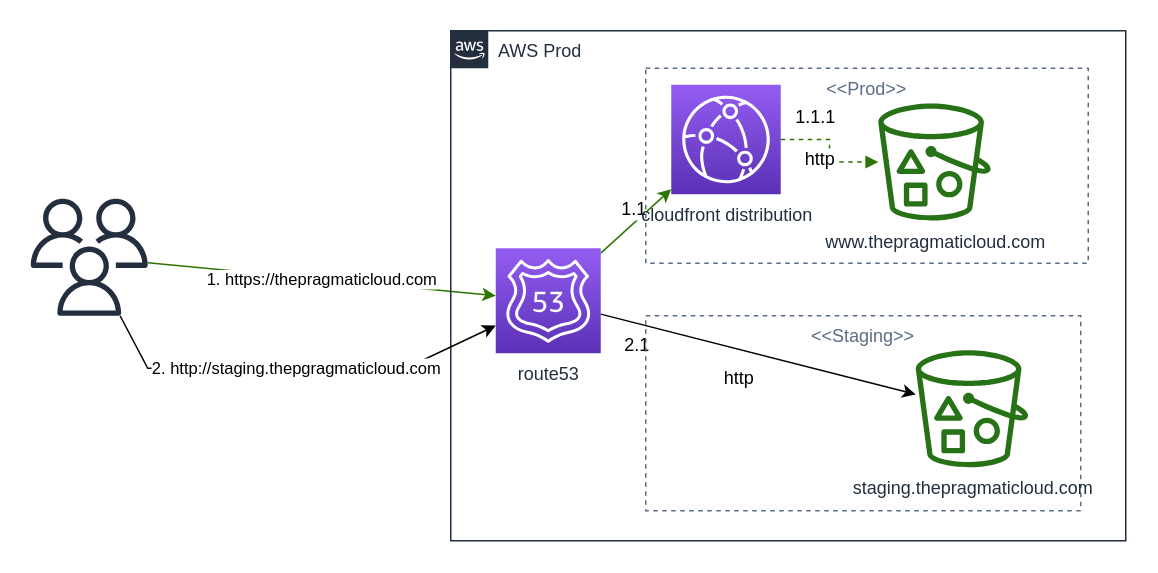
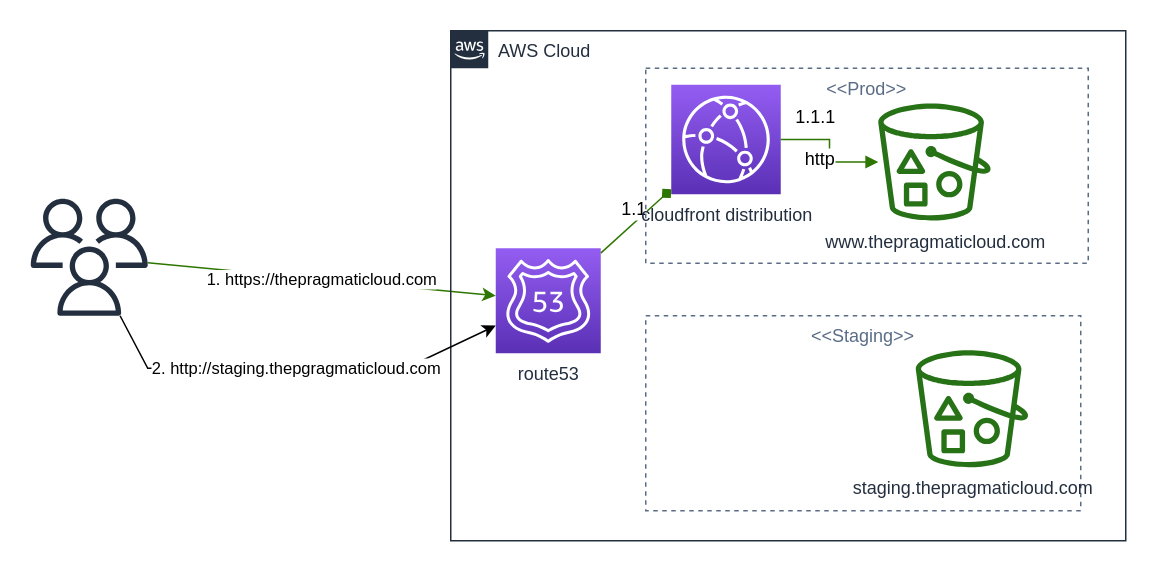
node "AWS Prod": label "AWS Prod" -> "AWS Cloud"
edge "cloudfront distribution" -> "www.thepragmaticloud.com": style dashed -> solid
edge "route53" -> "cloudfront distribution": arrowhead classic -> diamond
edge "route53" -> "staging.thepragmaticloud.com": removed, labels "2.1", "http"
